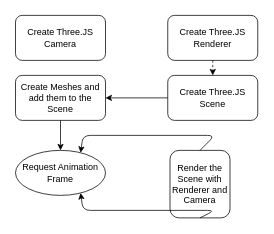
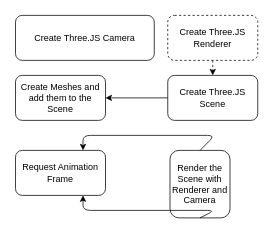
node "Create Three.JS Camera": size 90x45 -> 139x45
node "Create Three.JS Renderer": style solid -> dashed
edge "Create Meshes and add them to the Scene" -> "Request Animation Frame": removed
node "Request Animation Frame": shape ellipse -> rounded rectangle
